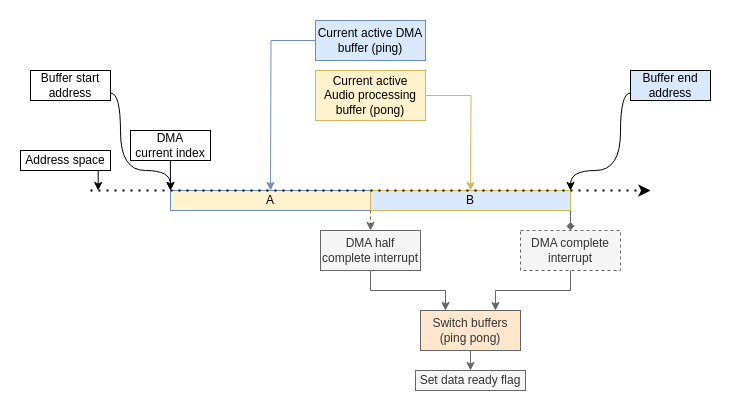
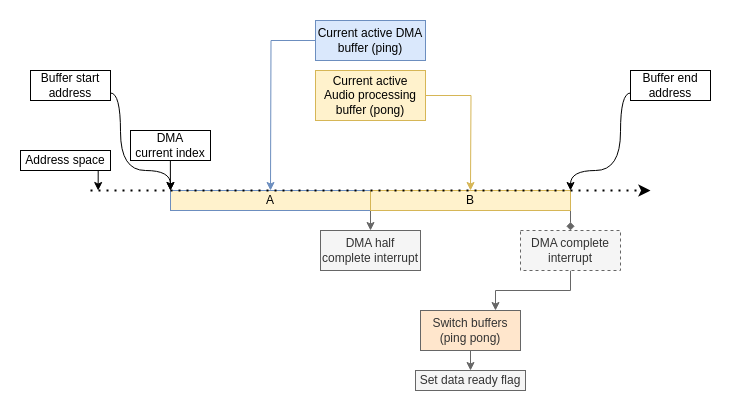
node "Buffer end address": fillcolor #dae8fc -> #ffffff
node "B": fillcolor #dae8fc -> #fff2cc
edge "A" -> "DMA half complete interrupt": style dashed -> solid
edge "DMA half complete interrupt" -> "Switch buffers (ping pong)": removed
